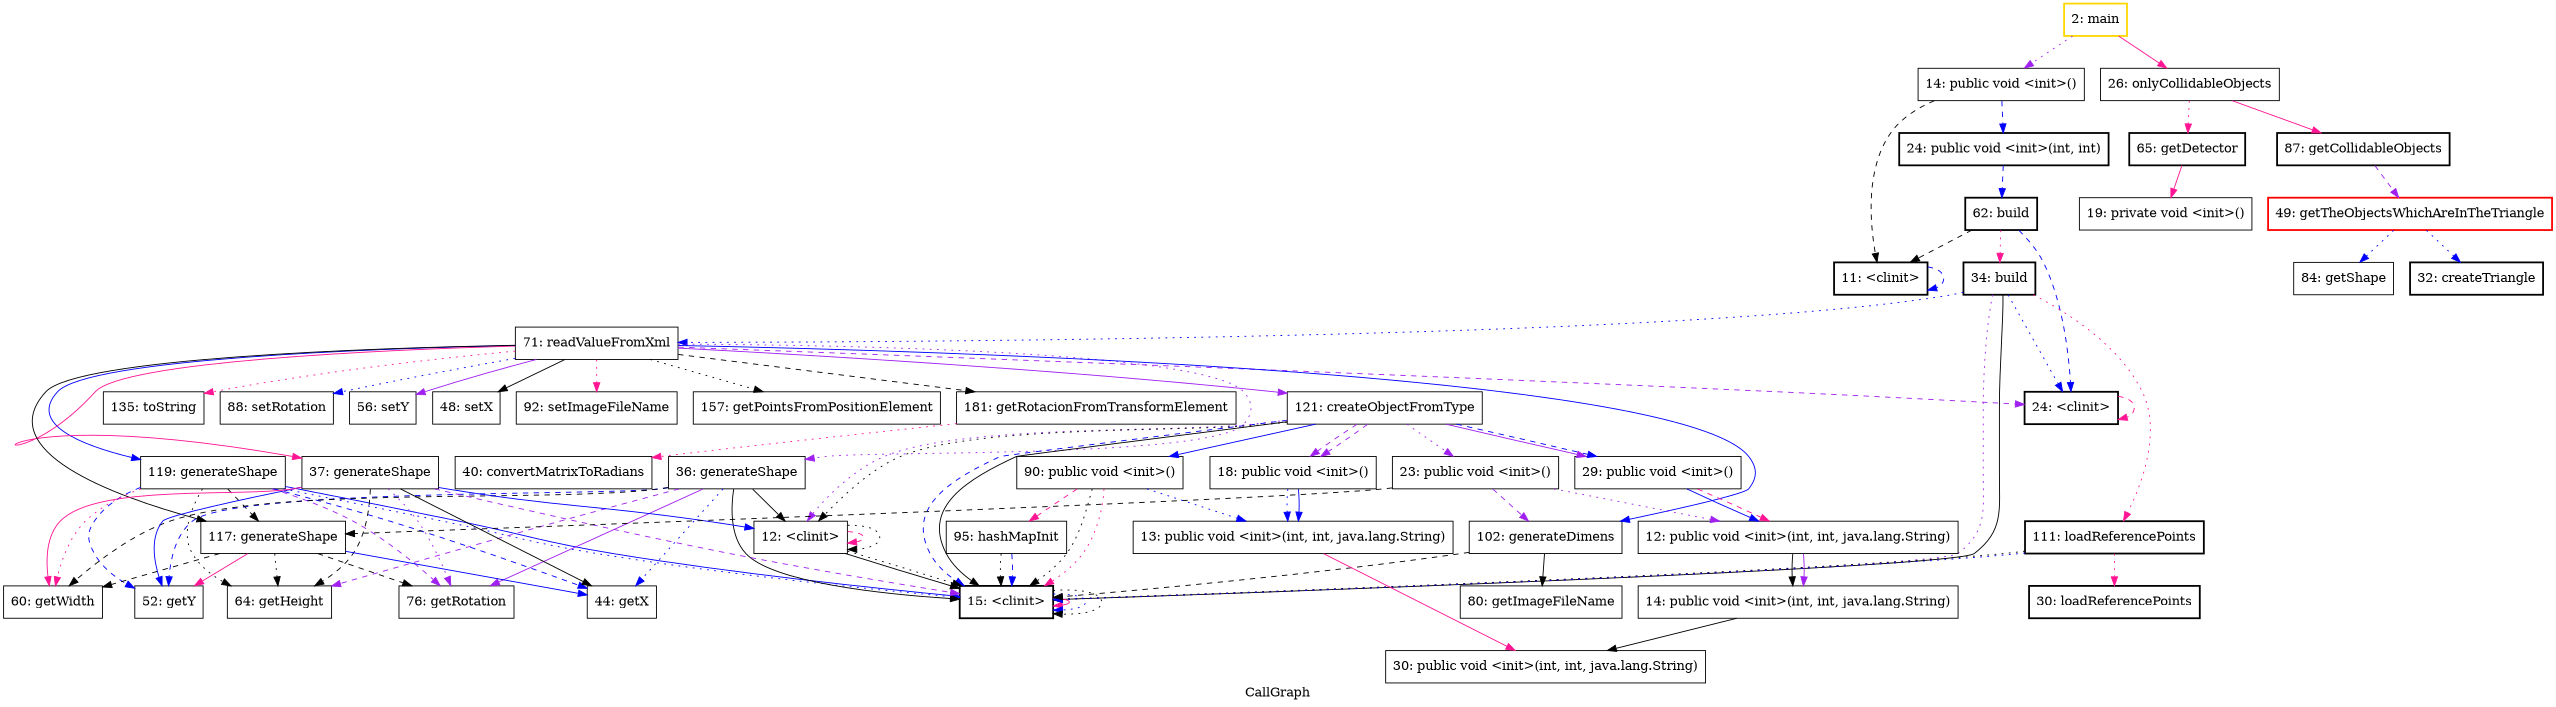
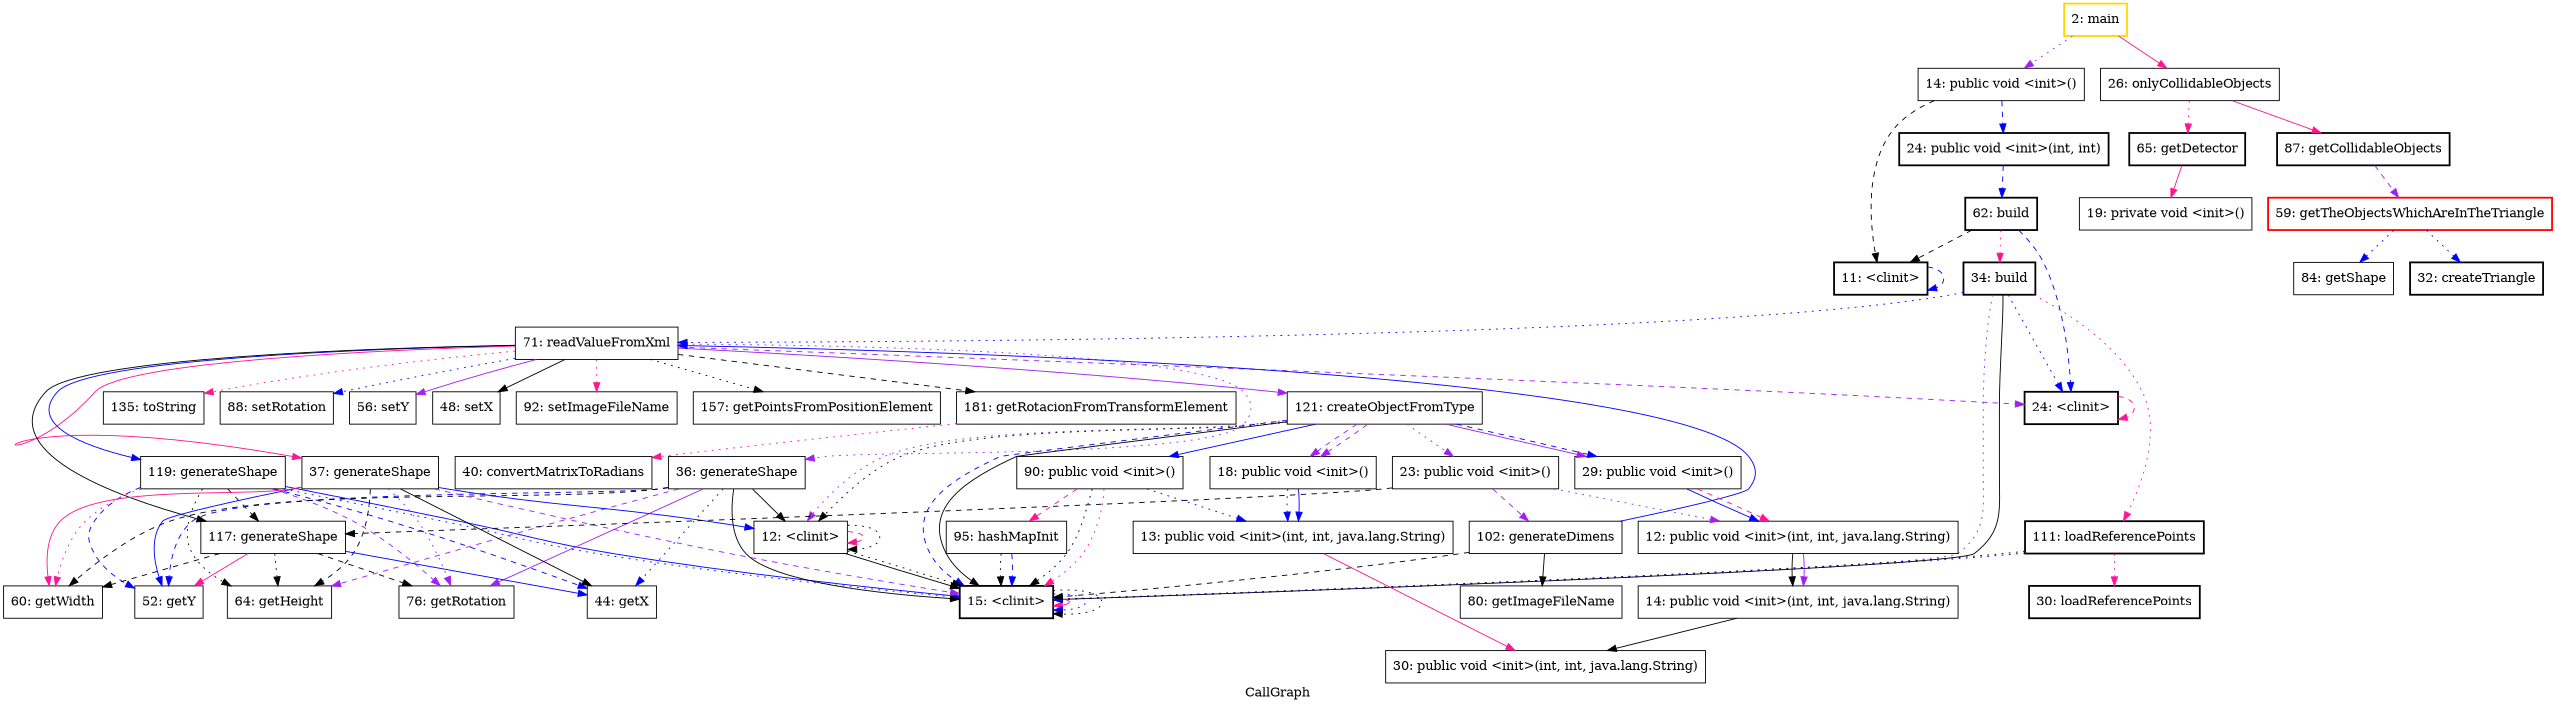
node "49: getTheObjectsWhichAreInTheTriangle": label "49: getTheObjectsWhichAreInTheTriangle" -> "59: getTheObjectsWhichAreInTheTriangle"
edge "71: readValueFromXml" -> "102: generateDimens": reversed
